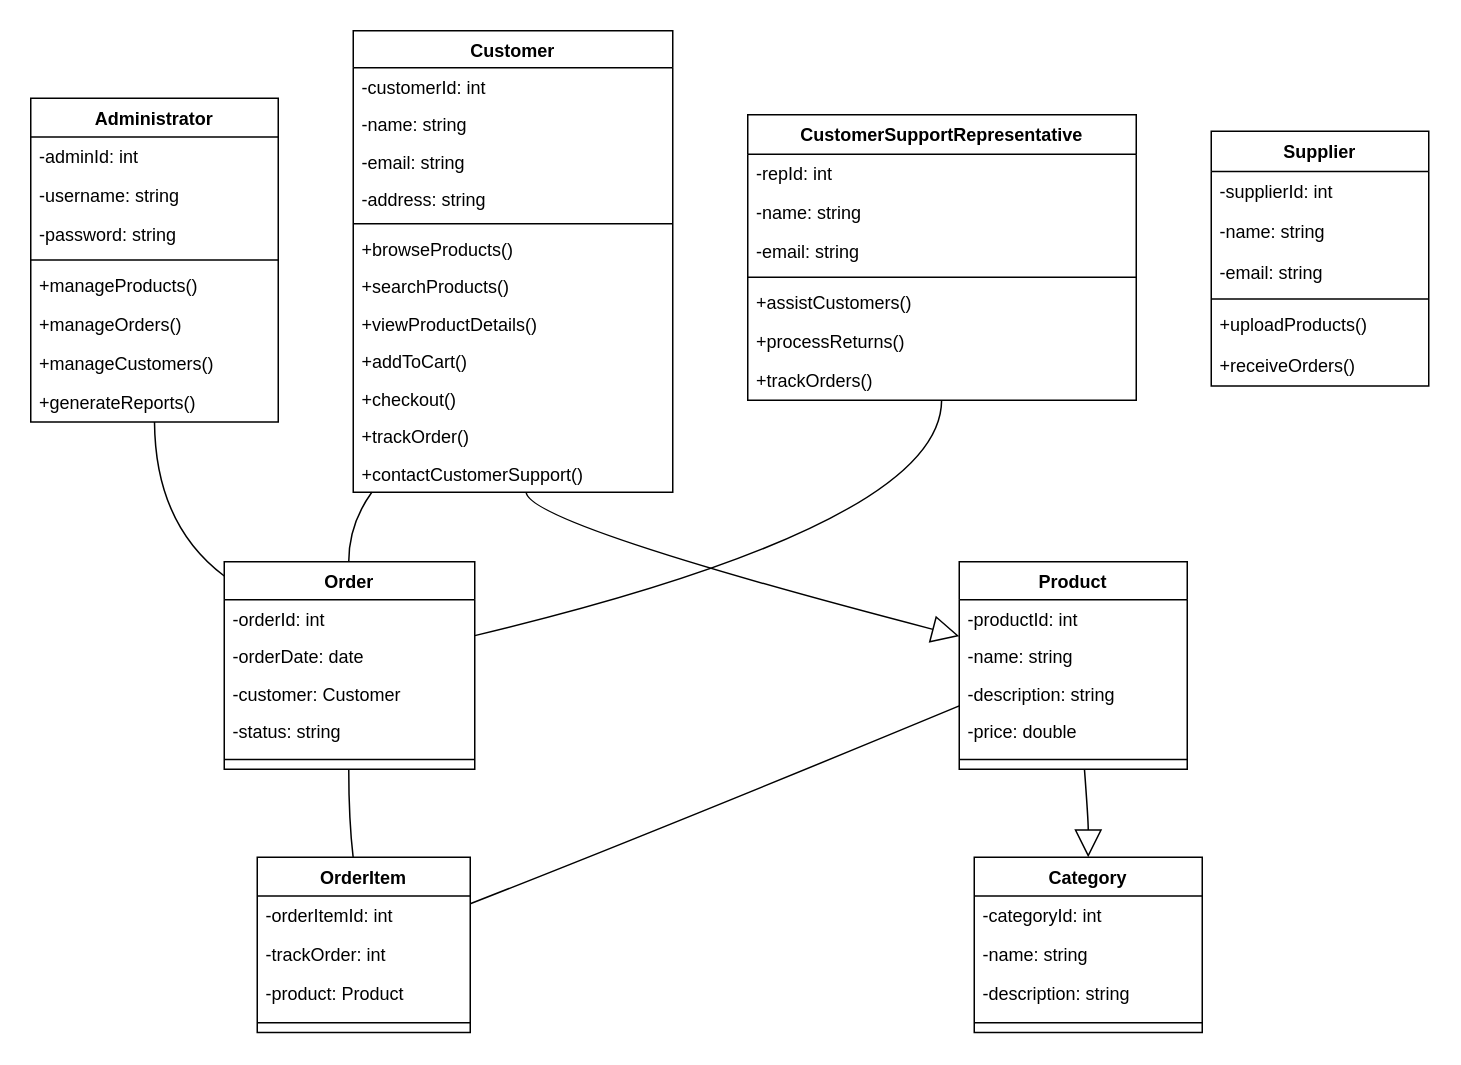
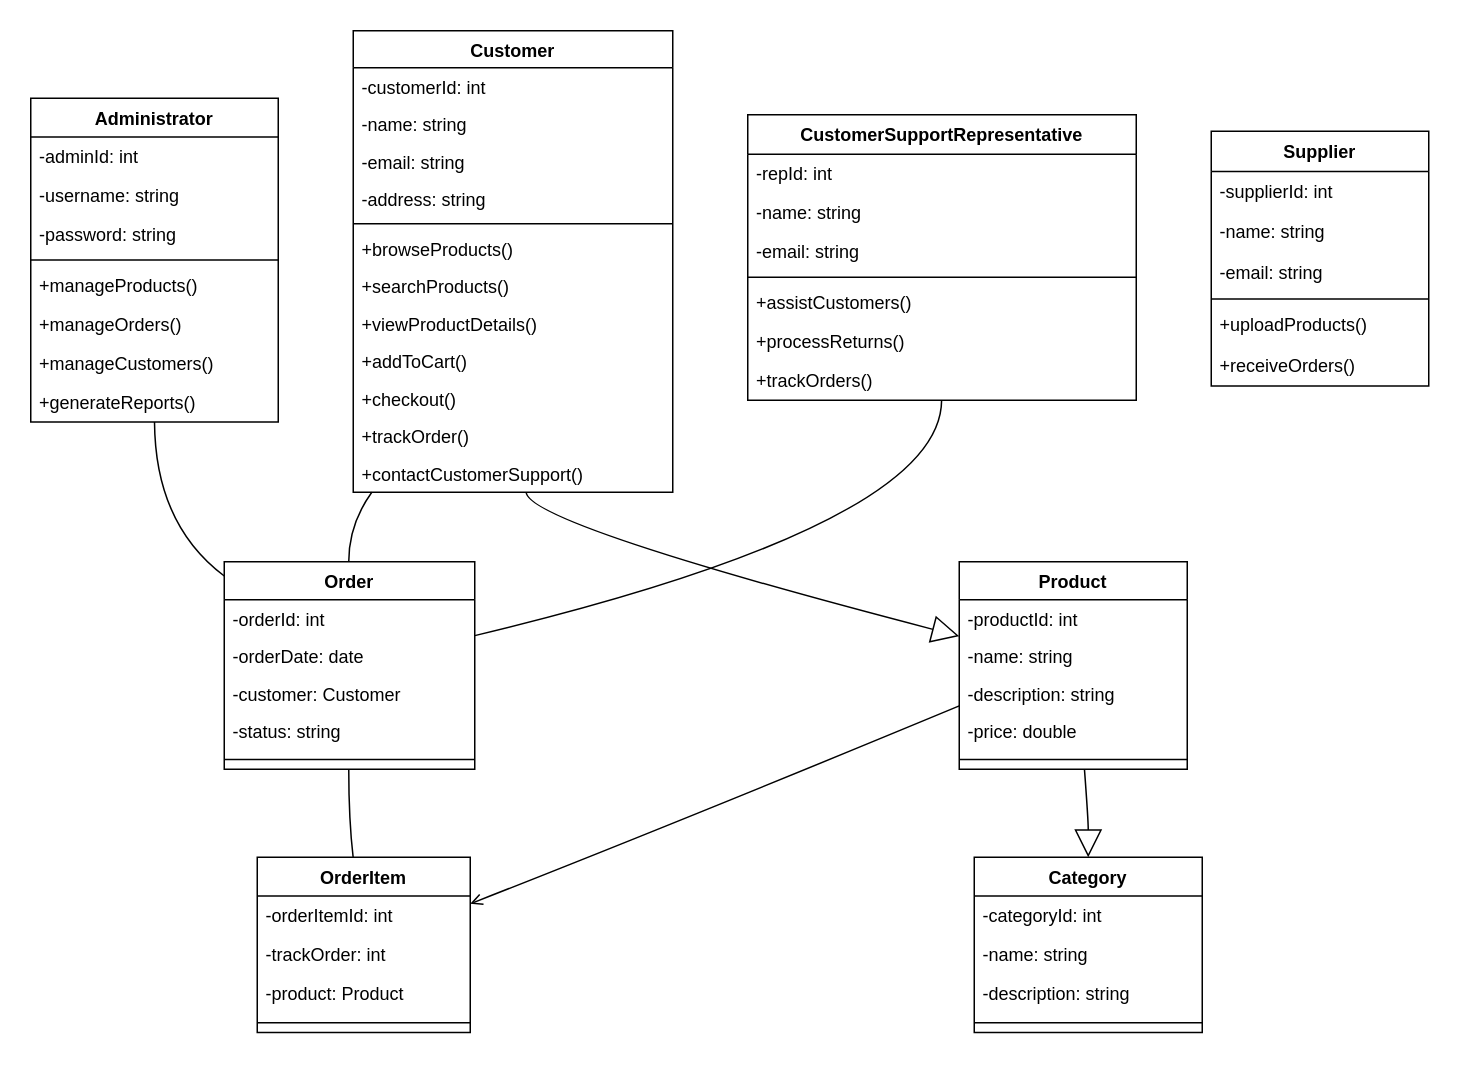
edge "Product" -- "OrderItem": arrowhead none -> open
